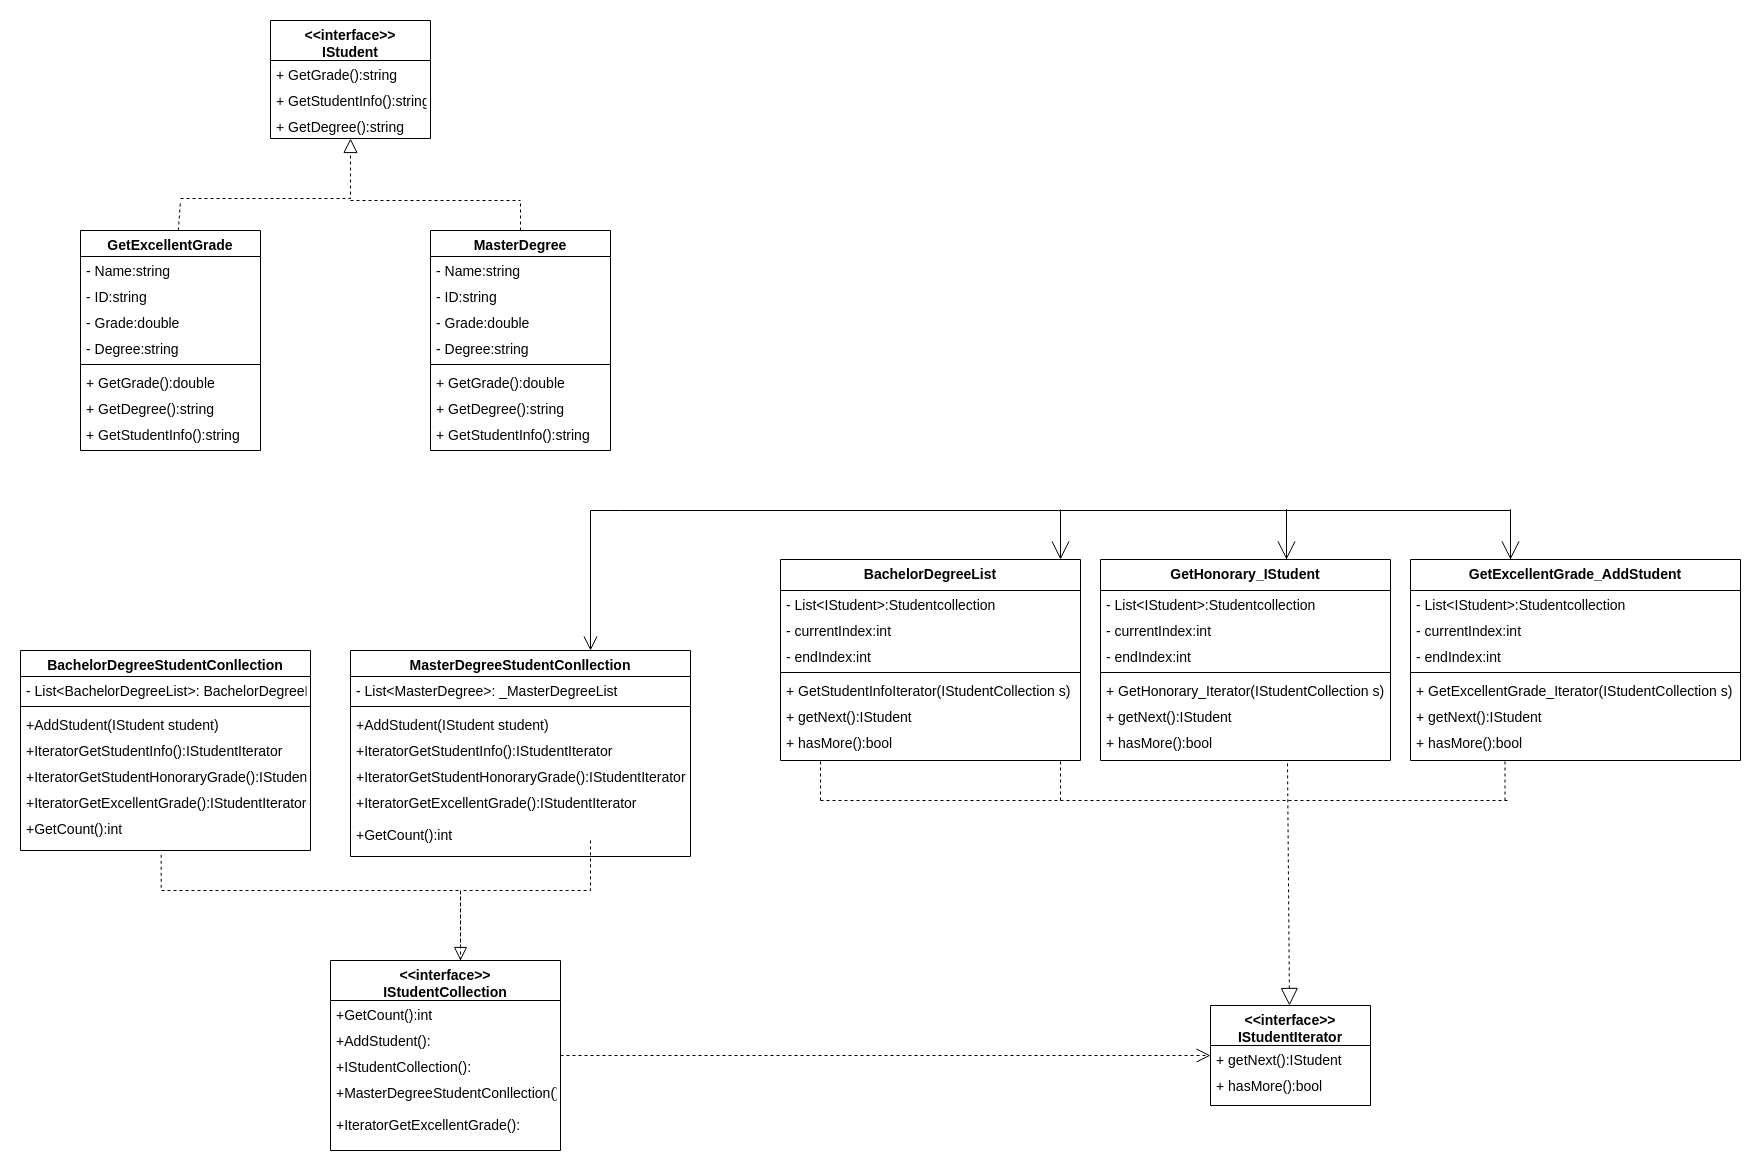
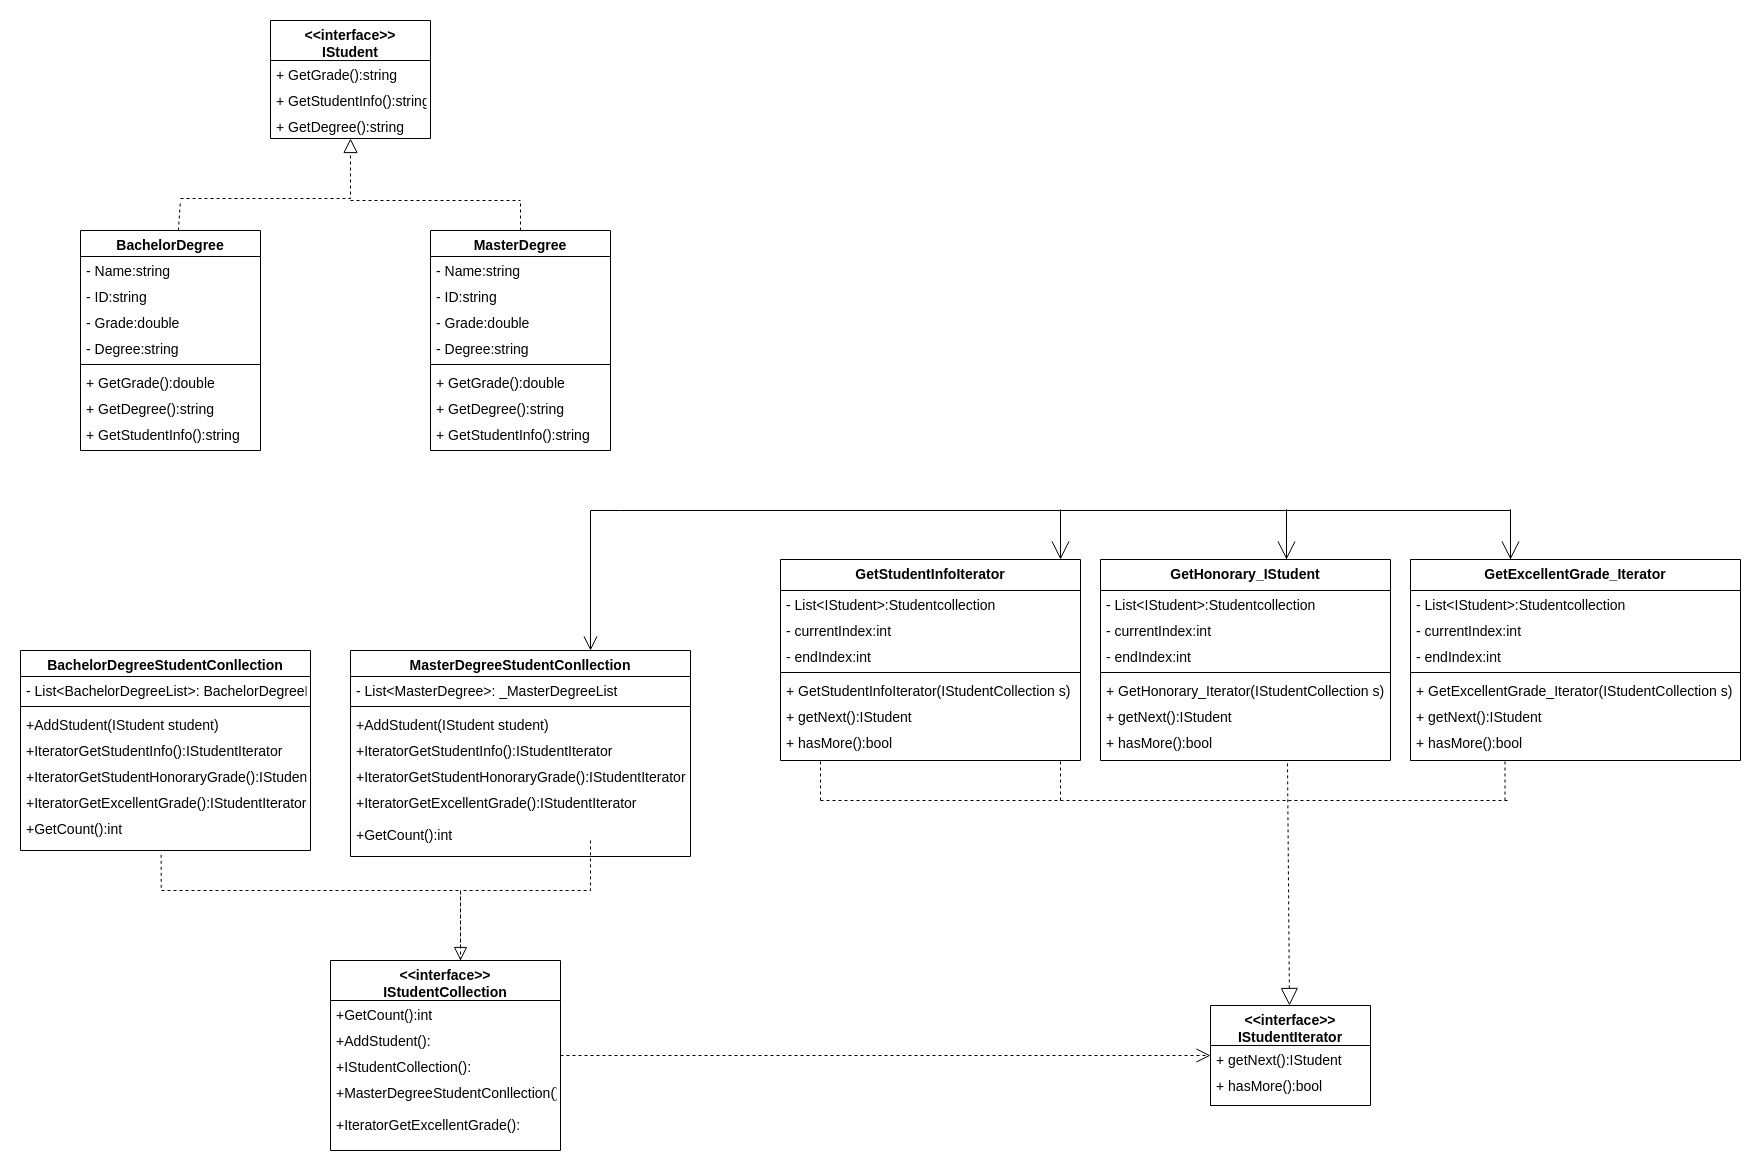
node "GetExcellentGrade": label "GetExcellentGrade" -> "BachelorDegree"
node "BachelorDegreeList": label "BachelorDegreeList" -> "GetStudentInfoIterator"
node "GetExcellentGrade_AddStudent": label "GetExcellentGrade_AddStudent" -> "GetExcellentGrade_Iterator"
